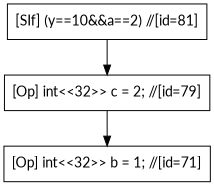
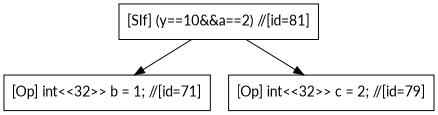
edge "[Op] int<<32>> c = 2; //[id=79]" -> "[Op] int<<32>> b = 1; //[id=71]": now "[SIf] (y==10&&a==2) //[id=81]" -> "[Op] int<<32>> b = 1; //[id=71]"
